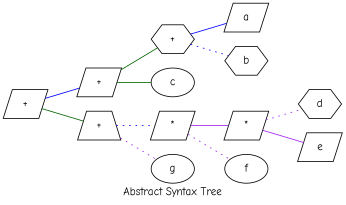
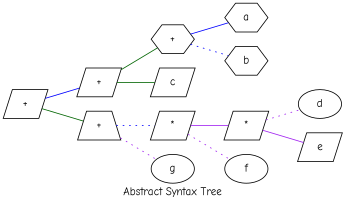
node "a": shape parallelogram -> hexagon
node "c": shape ellipse -> parallelogram
node "d": shape hexagon -> ellipse
